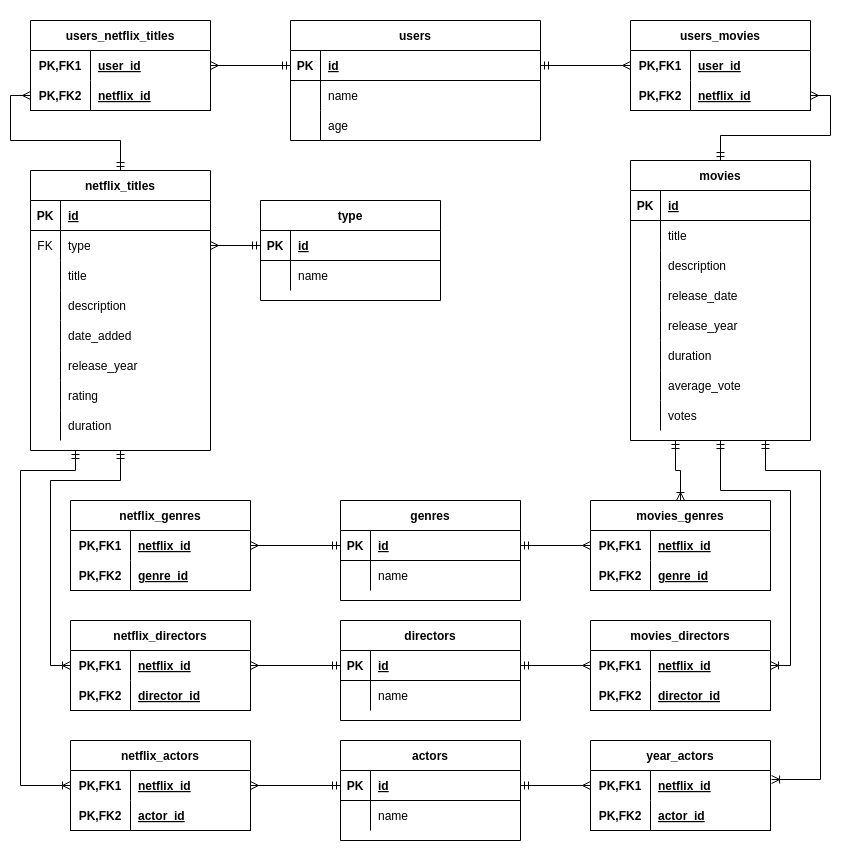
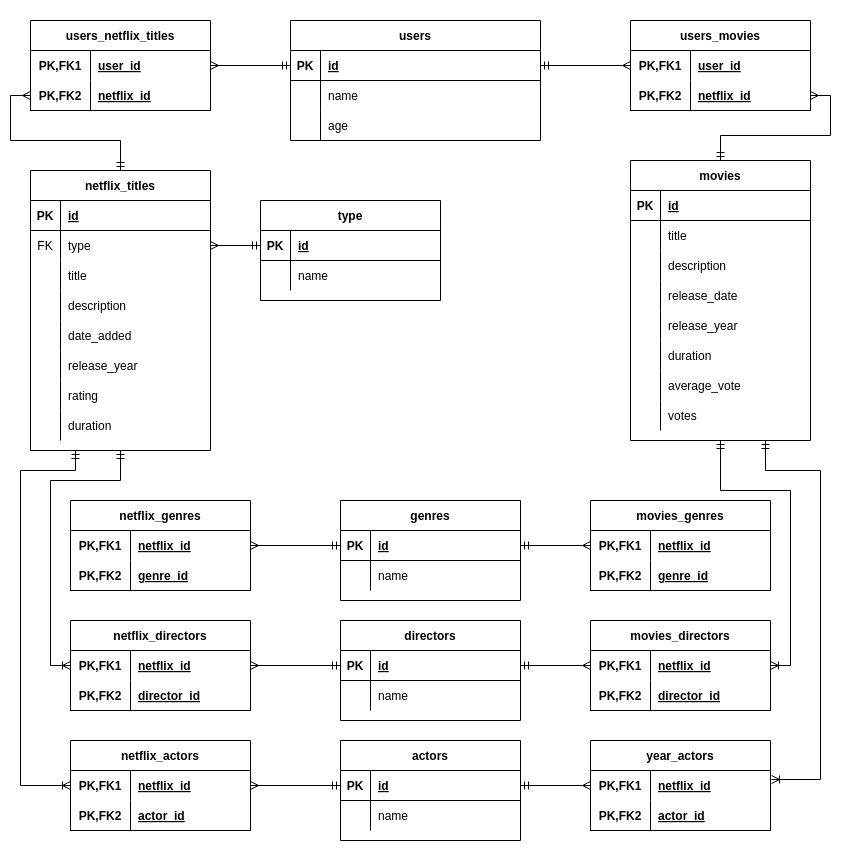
edge "movies" -- "movies_genres": removed
